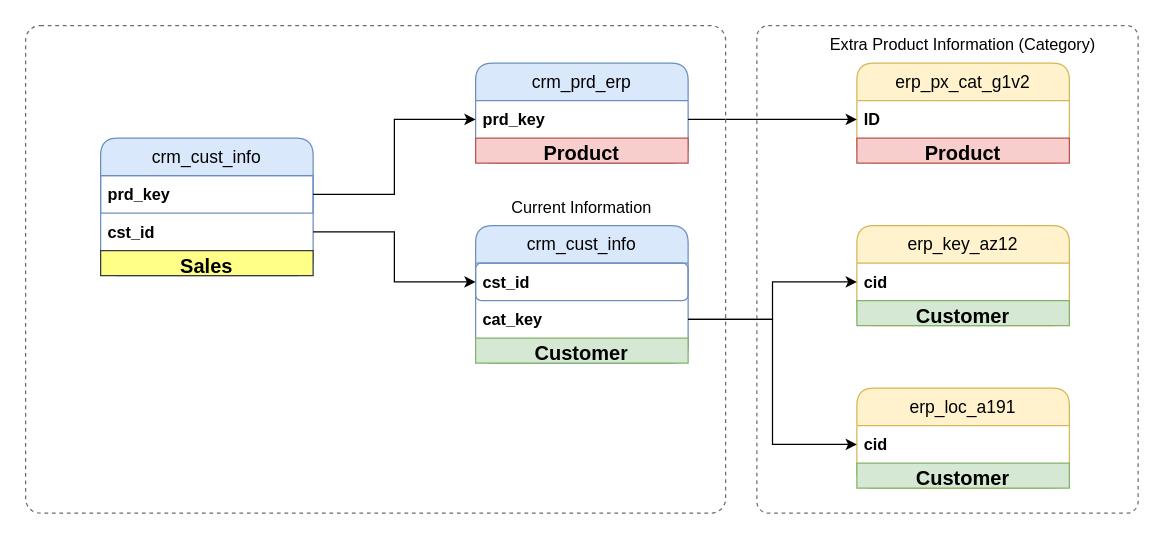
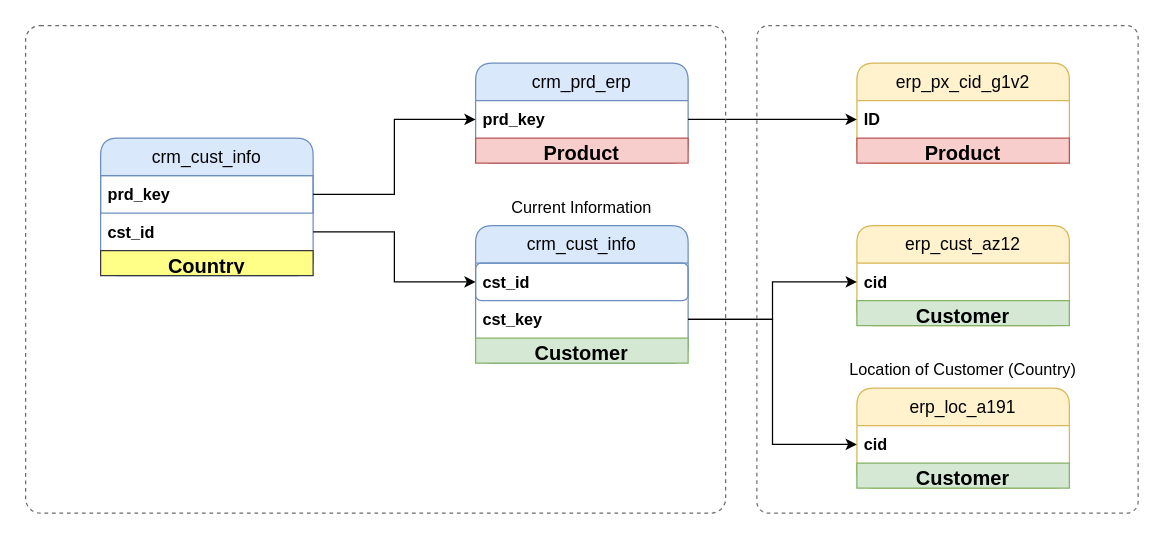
node "Extra Product Information (Category)": removed
node "erp_px_cat_g1v2": label "erp_px_cat_g1v2" -> "erp_px_cid_g1v2"
node "erp_key_az12": label "erp_key_az12" -> "erp_cust_az12"
node "Sales": label "Sales" -> "Country"
node "cat_key": label "cat_key" -> "cst_key"
node "Location of Customer (Country)": added
